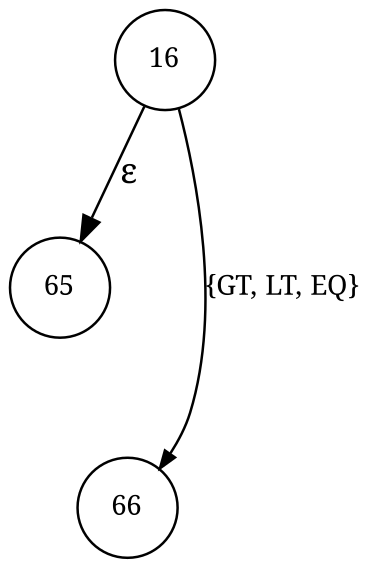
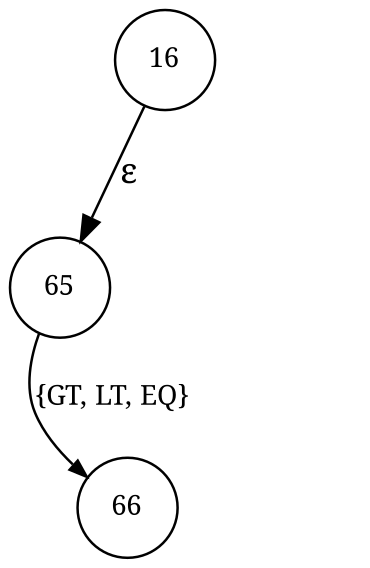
edge "16" -> "66": now "65" -> "66"
